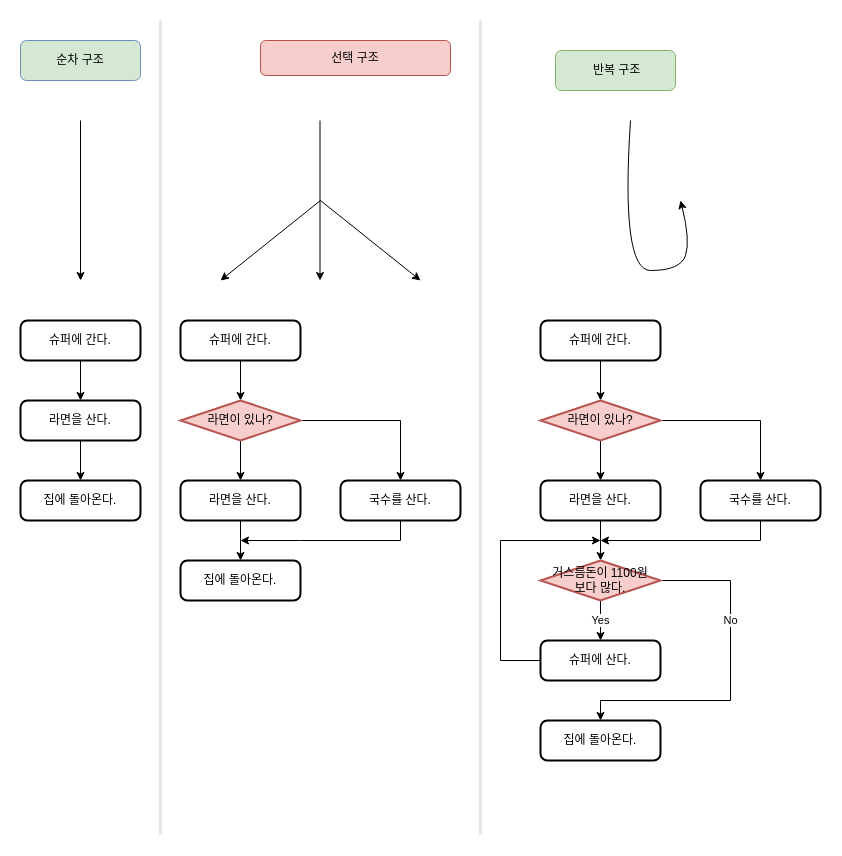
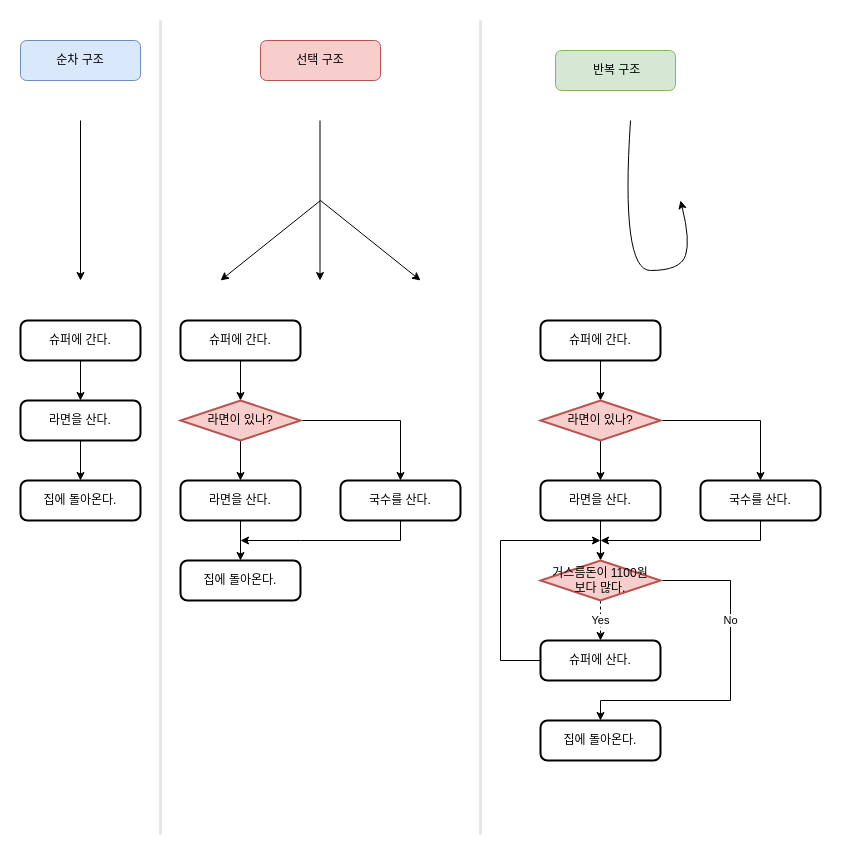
node "선택 구조": size 190x35 -> 120x40
node "순차 구조": fillcolor #d5e8d4 -> #dae8fc
edge "거스름돈이 1100원 보다 많다." -> "슈퍼에 산다.": style solid -> dashed
